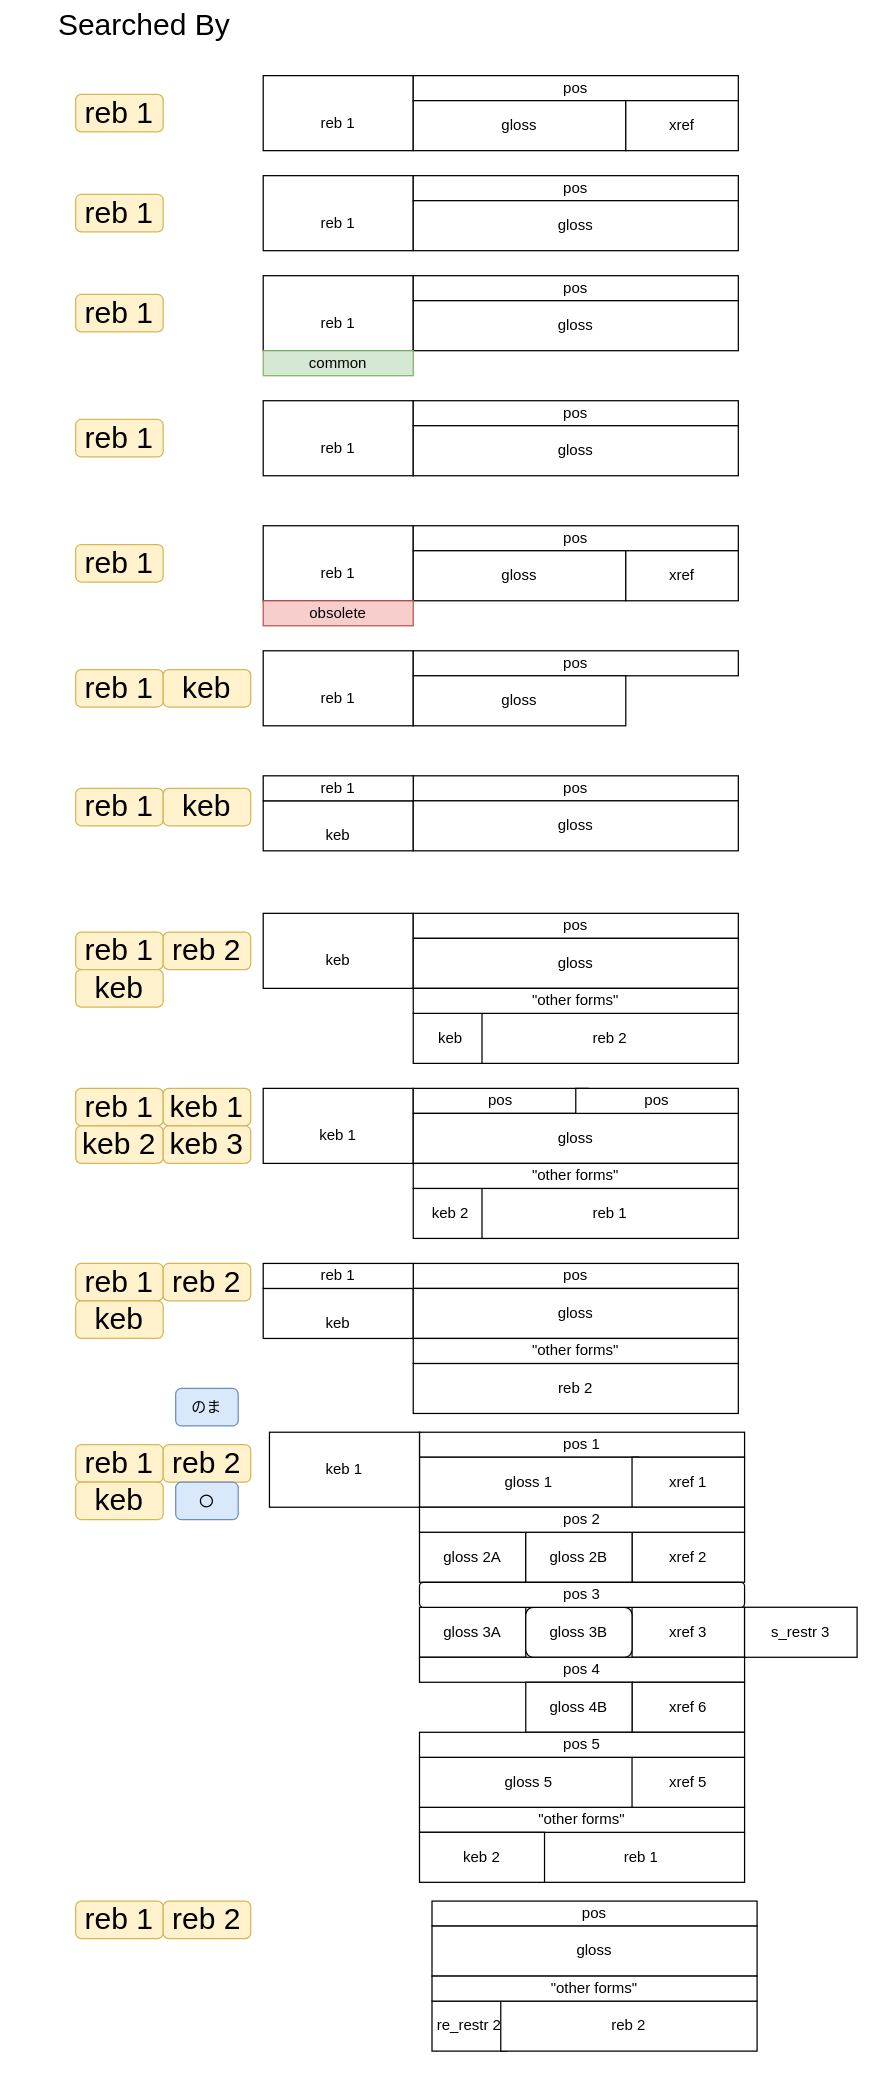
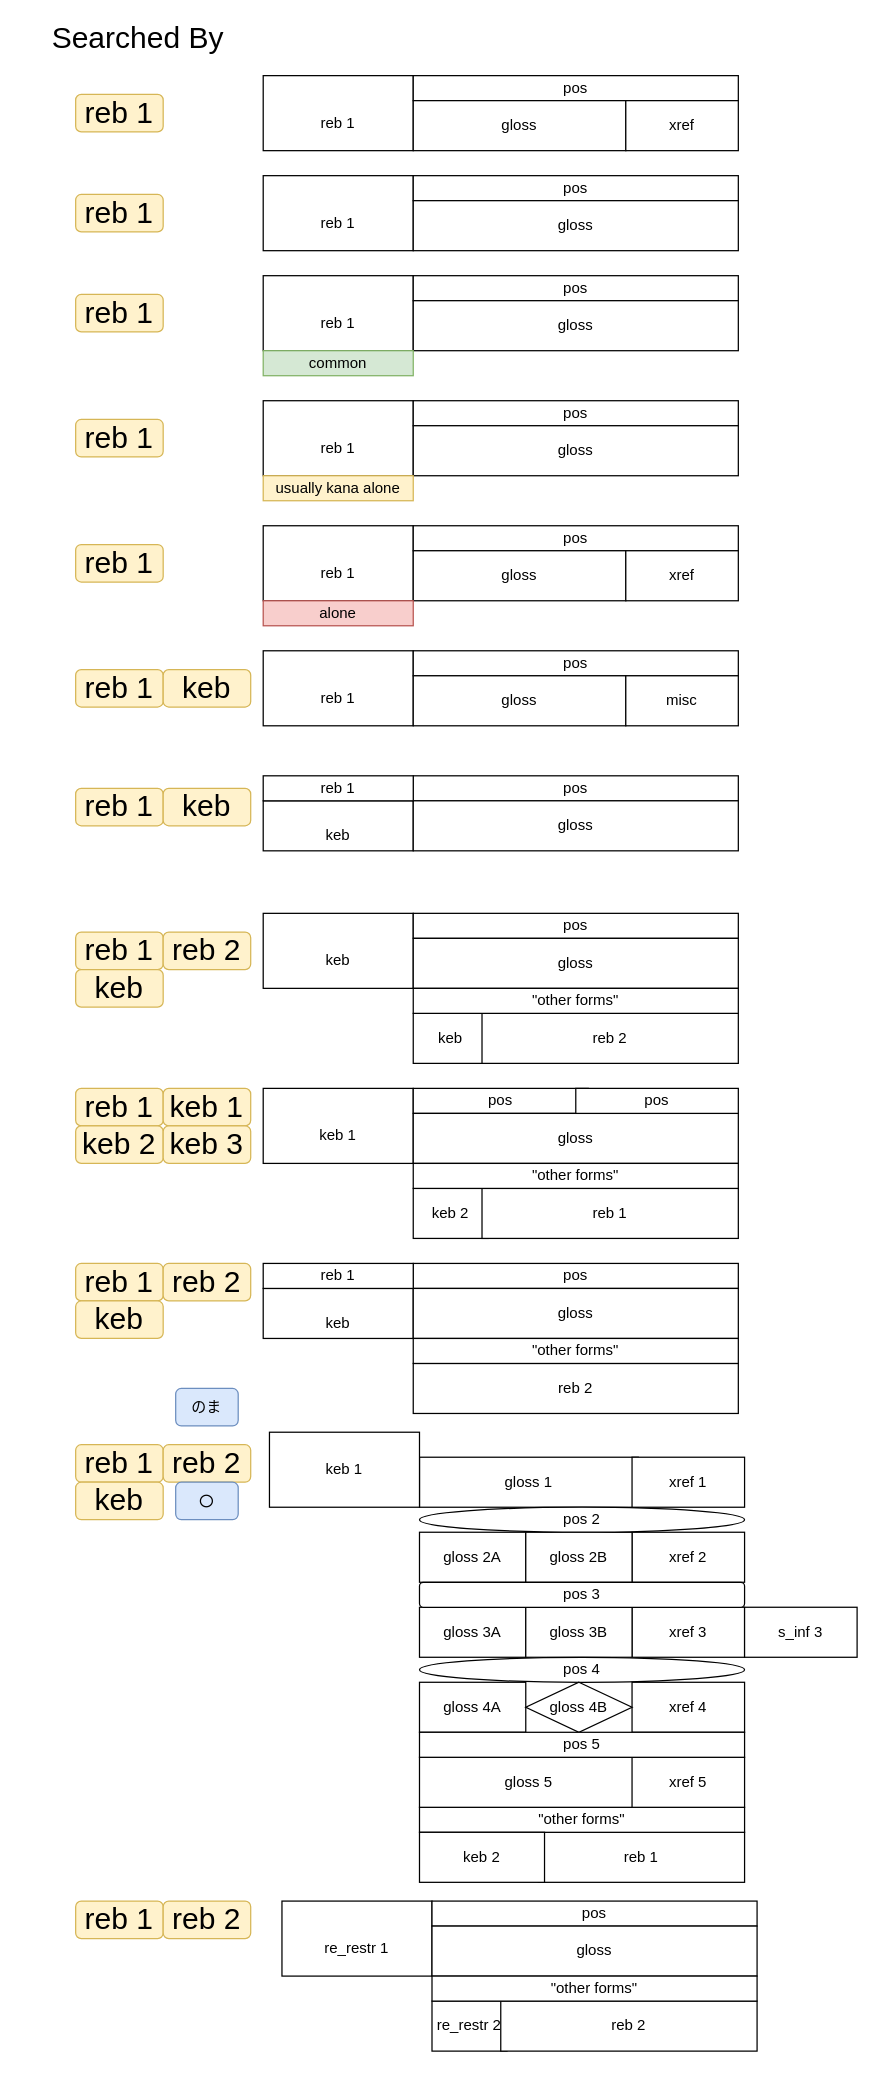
node "Searched By": moved (144, 26) -> (138, 38)
node "usually kana alone": added
node "obsolete": label "obsolete" -> "alone"
node "misc": added
node "pos 1": removed
node "pos 2": shape rectangle -> ellipse
node "gloss 3B": shape rounded rectangle -> rectangle
node "s_restr 3": label "s_restr 3" -> "s_inf 3"
node "pos 4": shape rectangle -> ellipse
node "gloss 4A": added
node "gloss 4B": shape rectangle -> diamond
node "xref 6": label "xref 6" -> "xref 4"
node "re_restr 1": added
